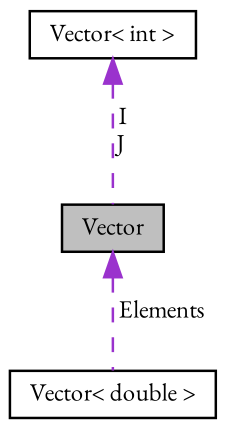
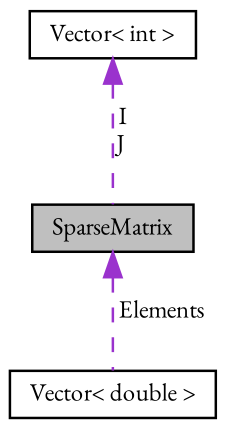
node "Vector": label "Vector" -> "SparseMatrix"
